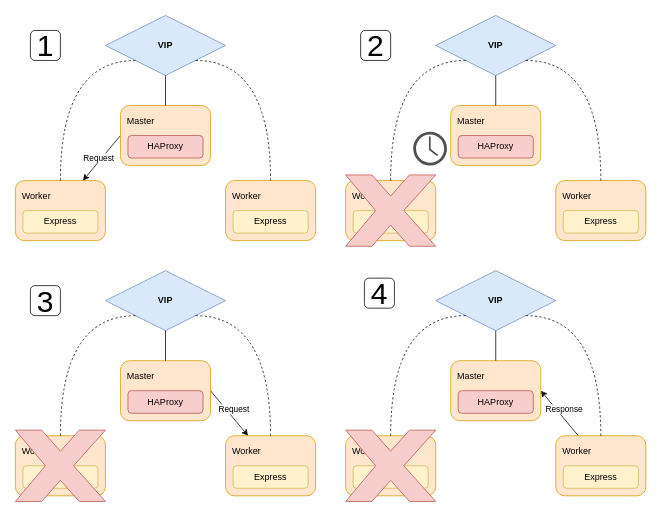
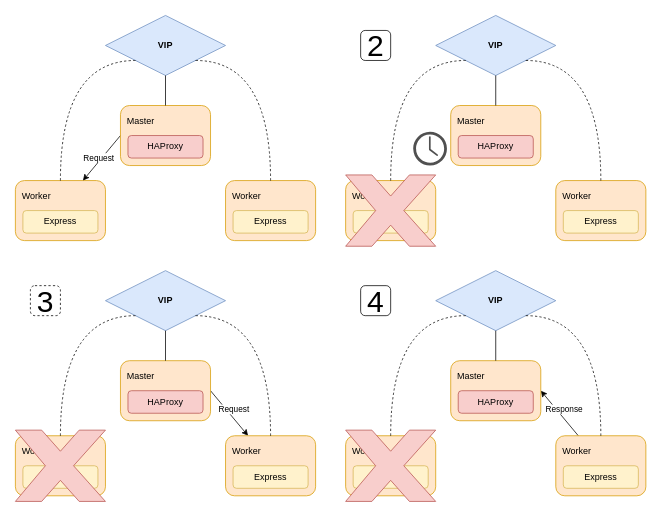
node "1": removed
node "4": moved (379, 293) -> (375, 300)
node "3": style solid -> dashed
